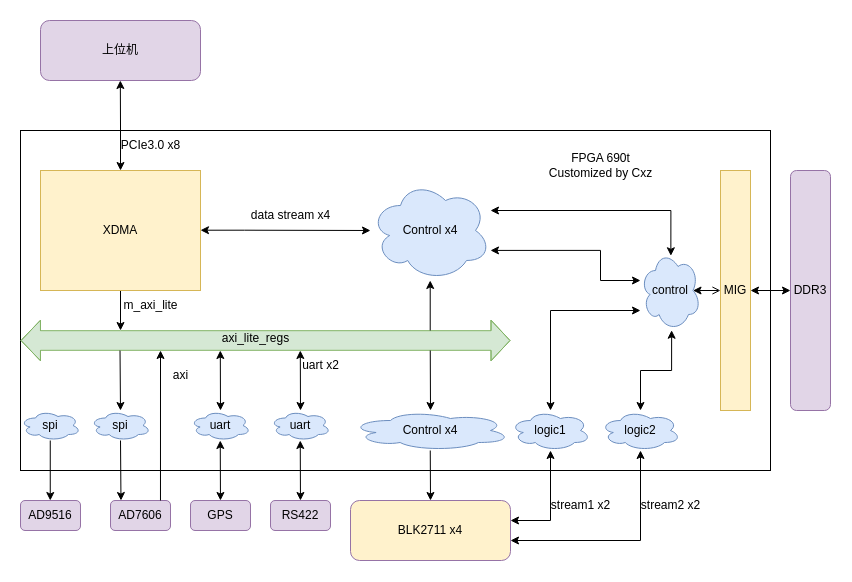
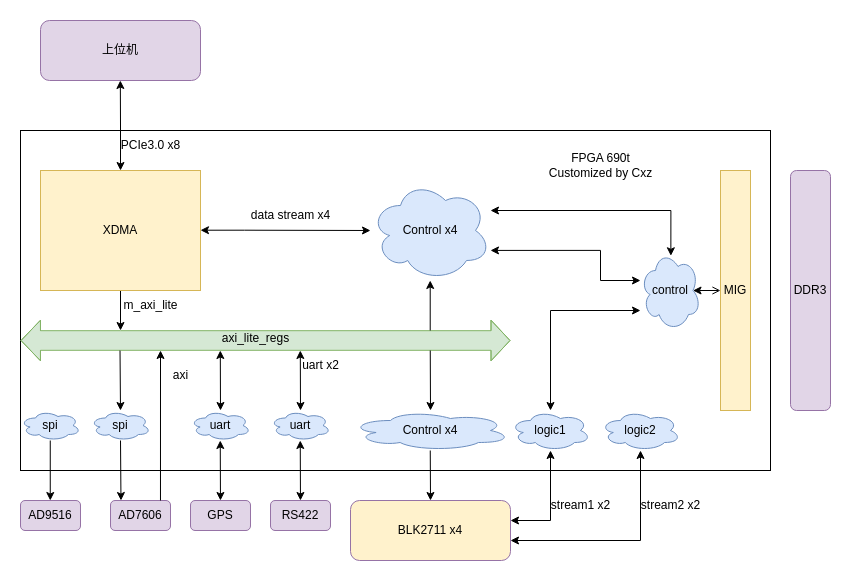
edge "MIG" -- "DDR3": removed
edge "control" -- "logic2": removed
